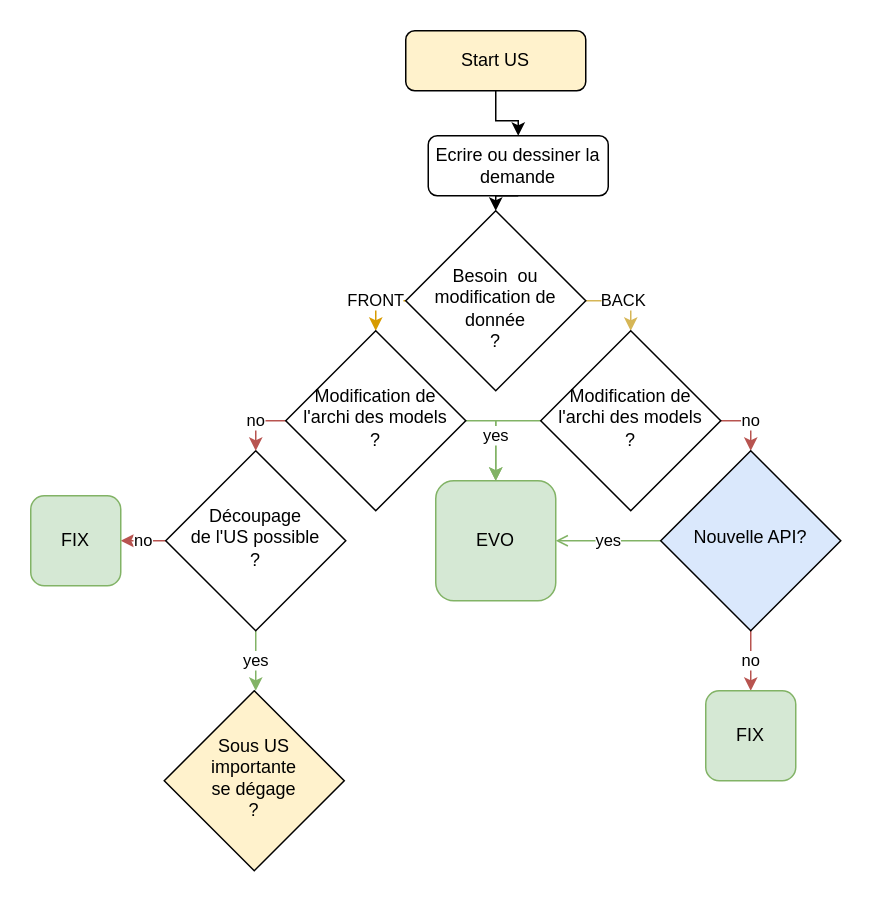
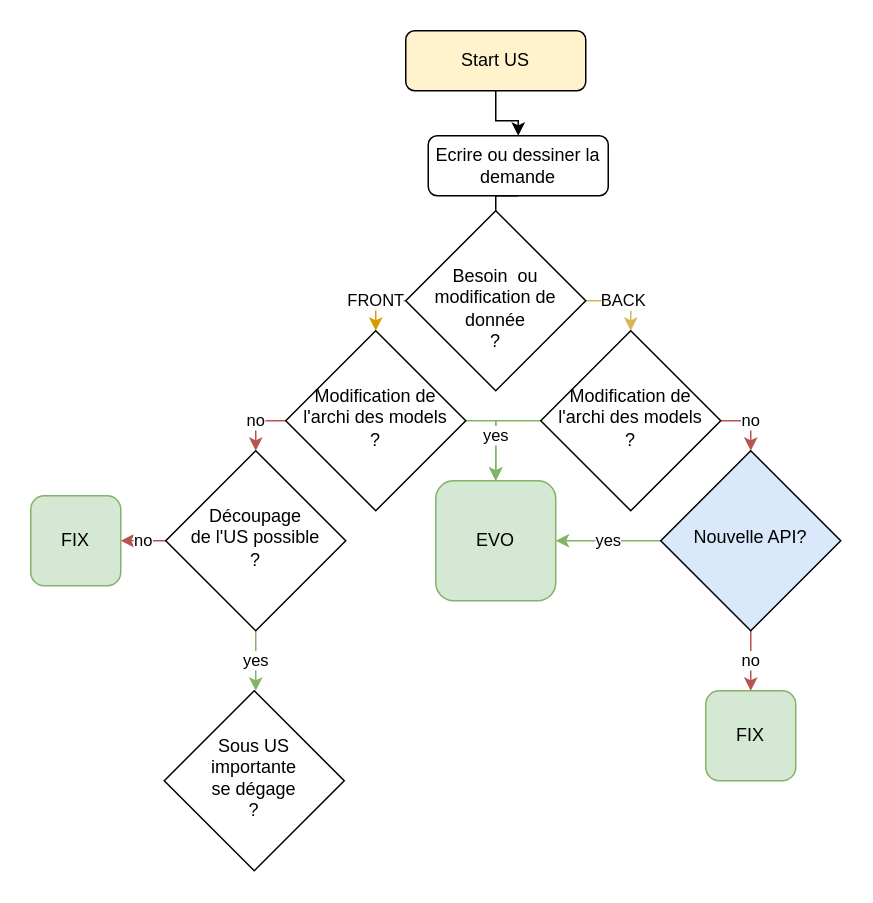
edge "Ecrire ou dessiner la demande" -> "Besoin ou modification de donnée ?": arrowhead classic -> none
edge "Nouvelle API?" -> "EVO": arrowhead open -> classic
node "Sous US importante se dégage ?": fillcolor #fff2cc -> #ffffff
